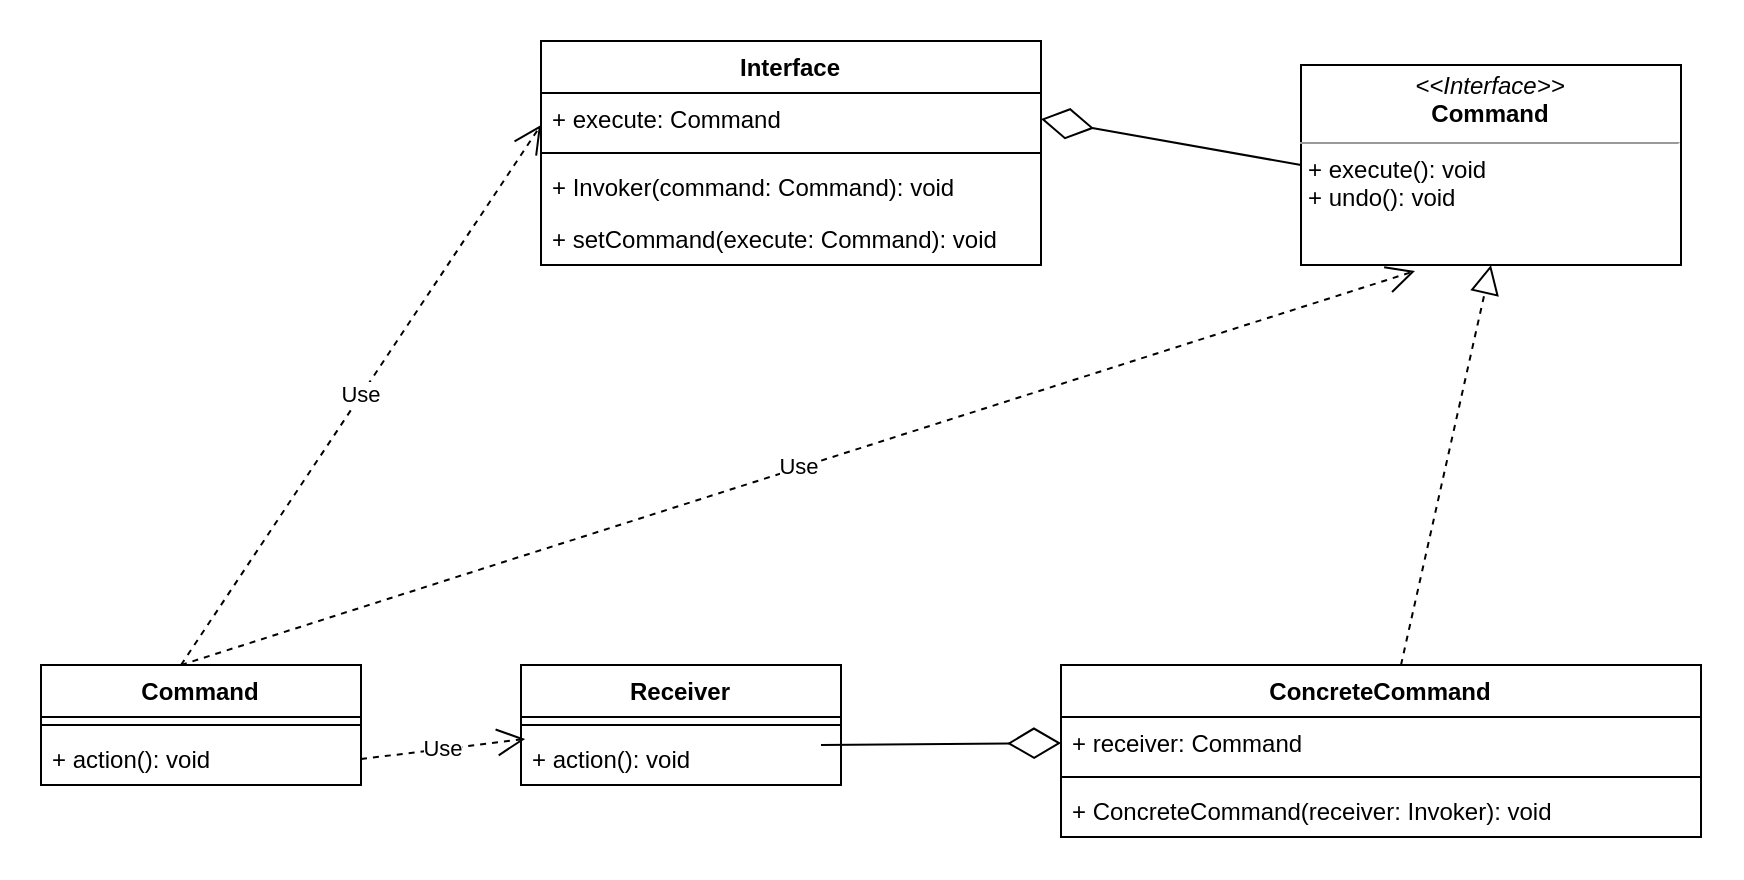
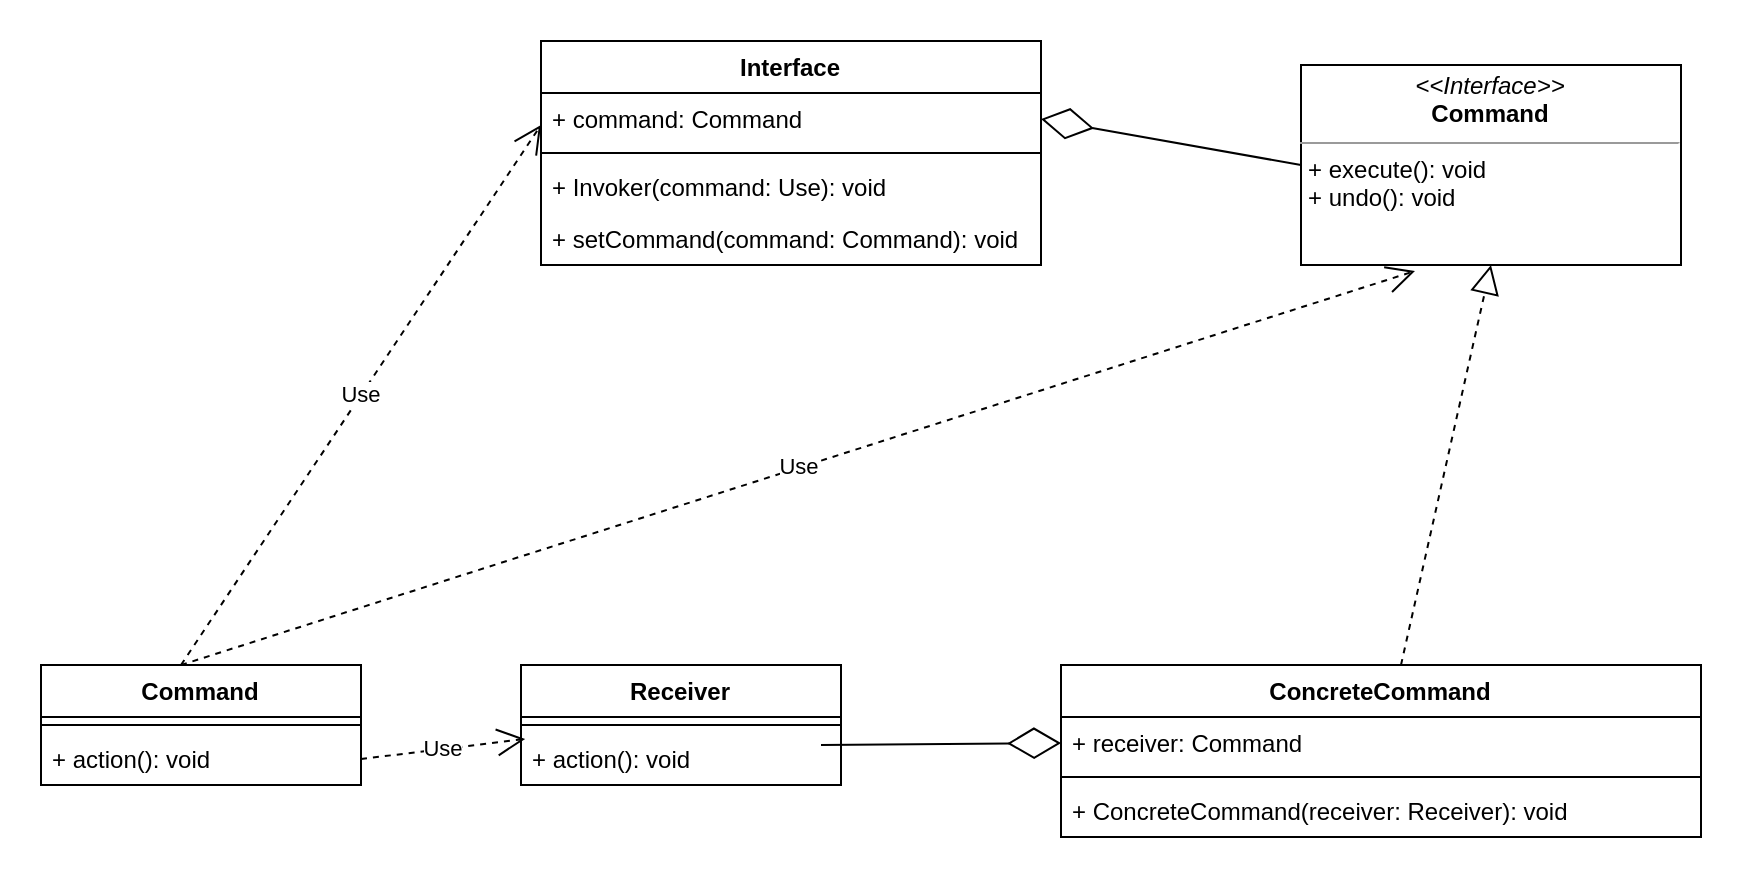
node "+ execute: Command": label "+ execute: Command" -> "+ command: Command"
node "+ Invoker(command: Command): void": label "+ Invoker(command: Command): void" -> "+ Invoker(command: Use): void"
node "+ setCommand(execute: Command): void": label "+ setCommand(execute: Command): void" -> "+ setCommand(command: Command): void"
node "+ ConcreteCommand(receiver: Invoker): void": label "+ ConcreteCommand(receiver: Invoker): void" -> "+ ConcreteCommand(receiver: Receiver): void"
